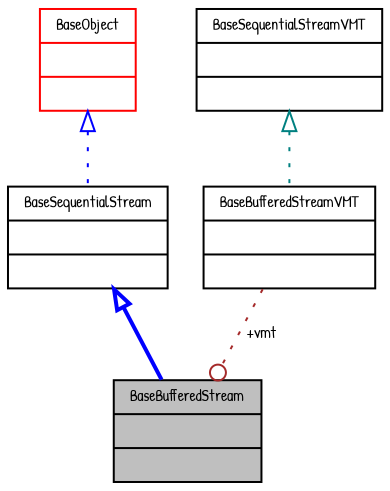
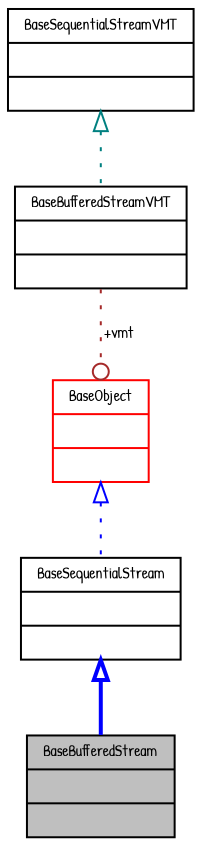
edge "BaseBufferedStreamVMT" -> "BaseBufferedStream": now "BaseBufferedStreamVMT" -> "BaseObject"
